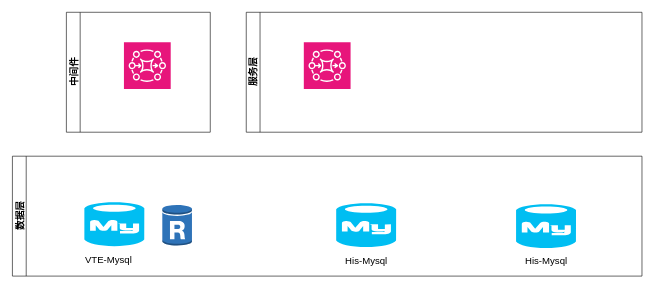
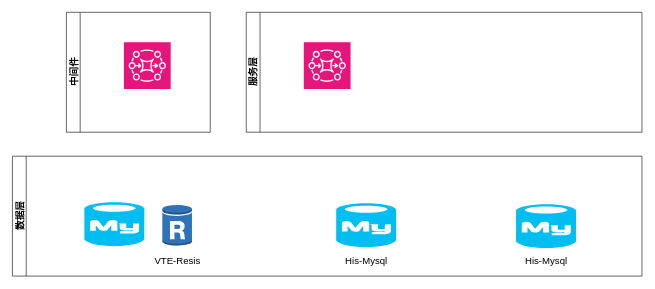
node "VTE-Mysql": removed
node "VTE-Resis": added
